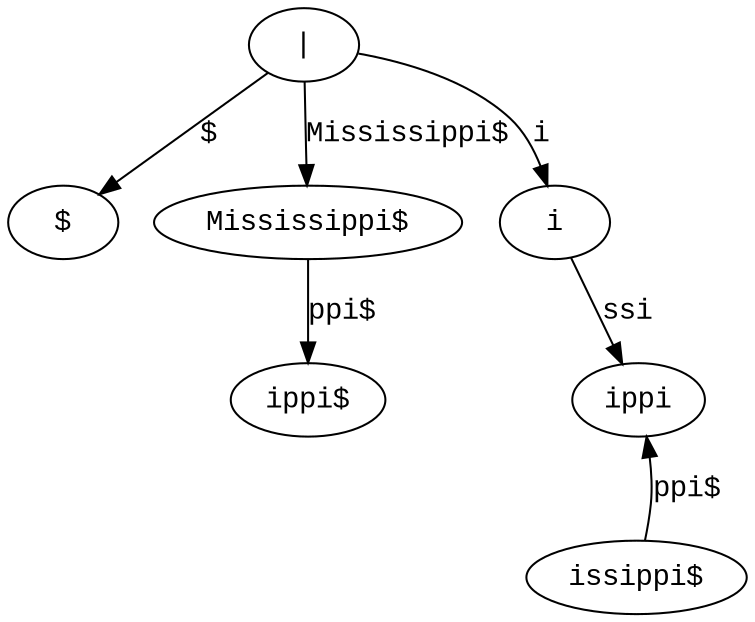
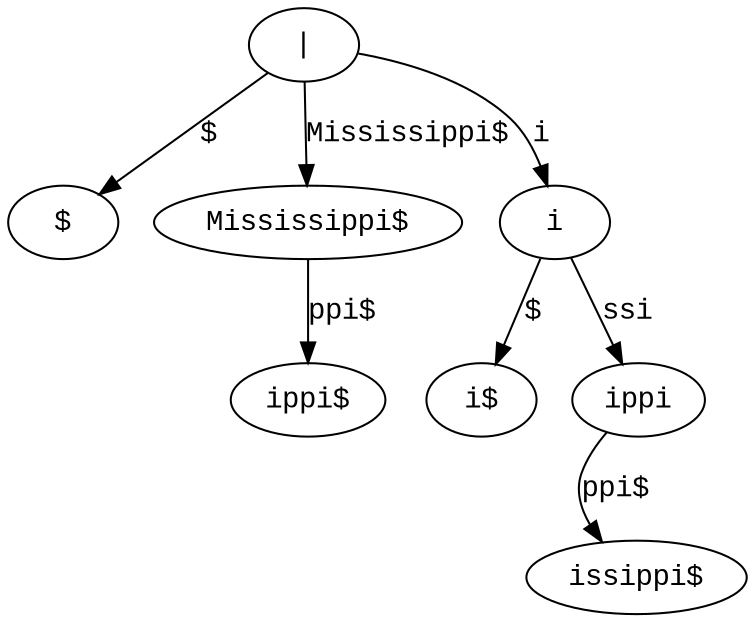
node "i$": added
edge "issippi$" -> "ippi": reversed
